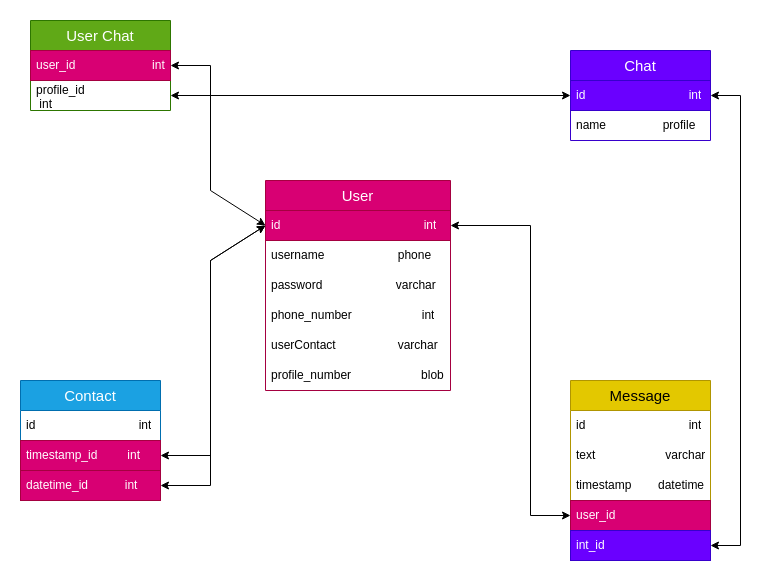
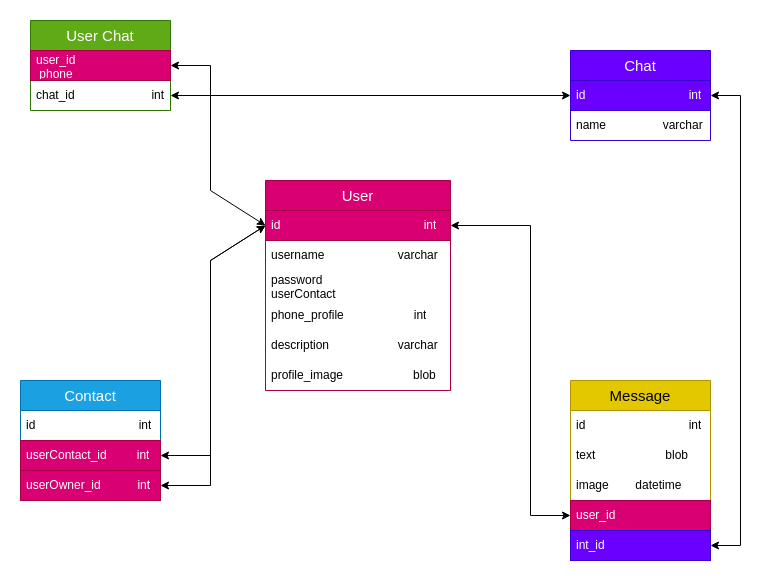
node "user_id int": label "user_id int" -> "user_id phone"
node "profile_id int": label "profile_id int" -> "chat_id int"
node "name profile": label "name profile" -> "name varchar"
node "username phone": label "username phone" -> "username varchar"
node "password varchar": label "password varchar" -> "password userContact"
node "phone_number int": label "phone_number int" -> "phone_profile int"
node "userContact varchar": label "userContact varchar" -> "description varchar"
node "profile_number blob": label "profile_number blob" -> "profile_image blob"
node "timestamp_id int": label "timestamp_id int" -> "userContact_id int"
node "text varchar": label "text varchar" -> "text blob"
node "datetime_id int": label "datetime_id int" -> "userOwner_id int"
node "timestamp datetime": label "timestamp datetime" -> "image datetime"
